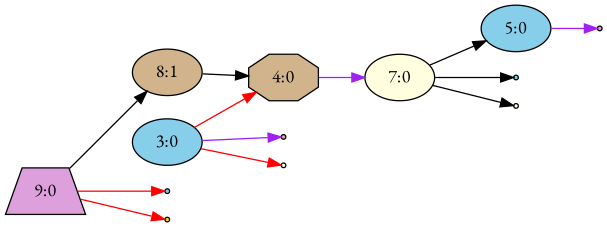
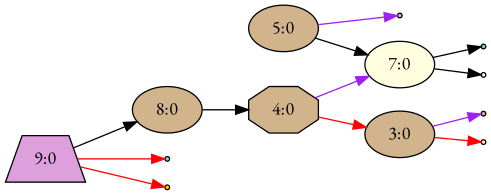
node "5:0": fillcolor skyblue -> tan
edge "7:0" -> "5:0": reversed
node "8:1": label "8:1" -> "8:0"
edge "3:0" -> "4:0": reversed
node "3:0": fillcolor skyblue -> tan
